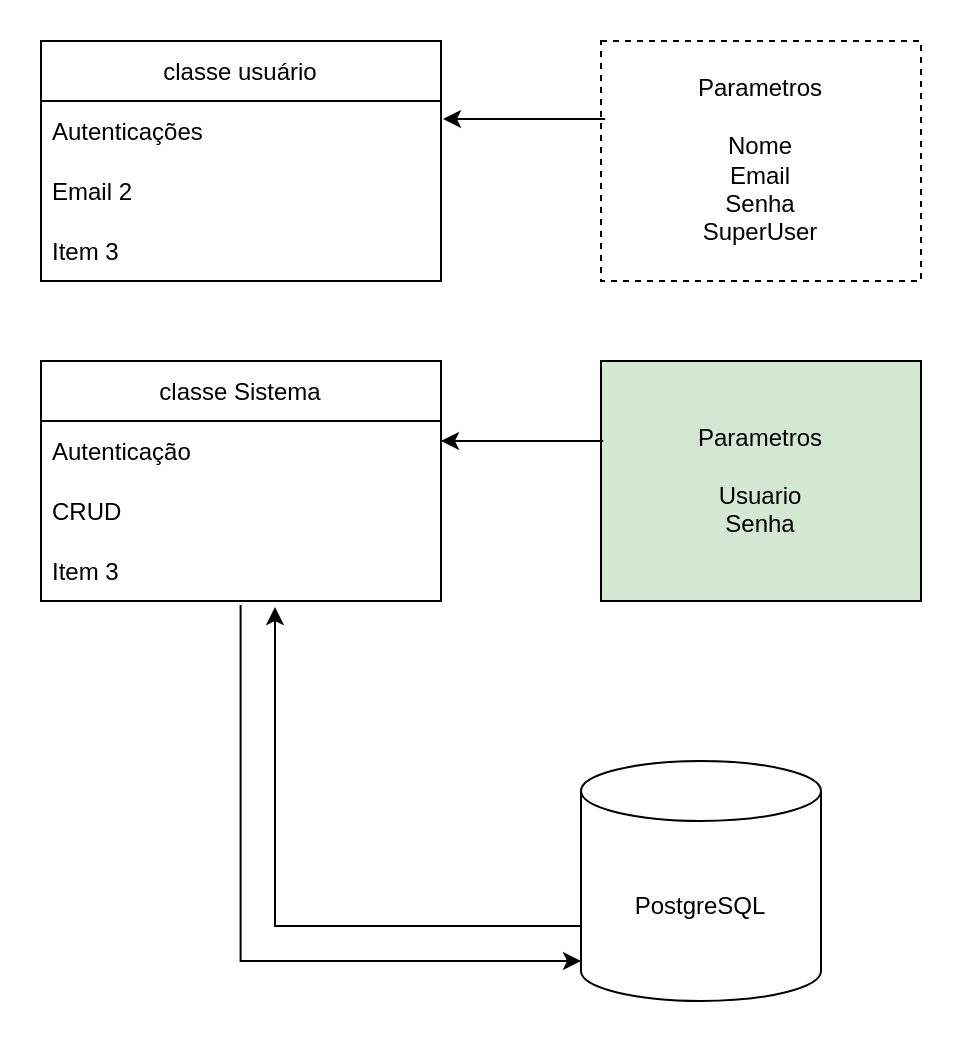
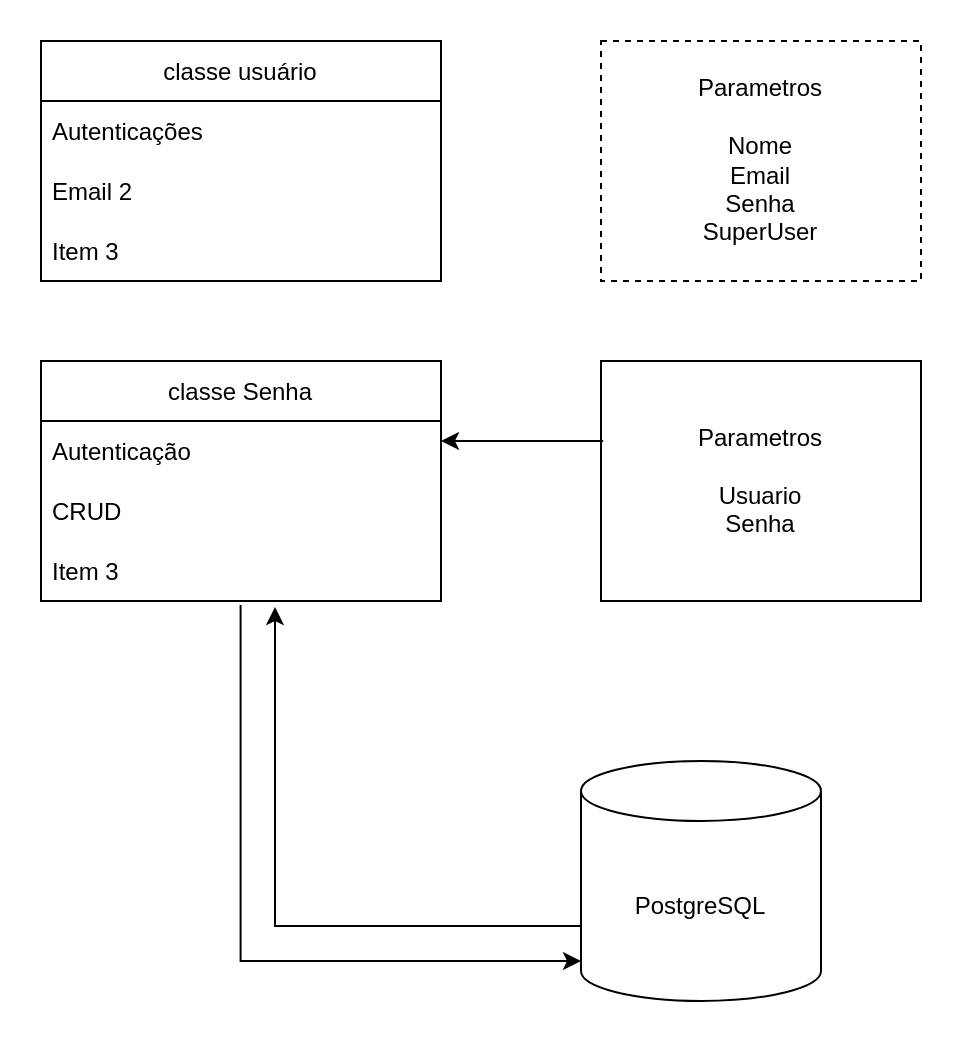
edge "Parametros Nome Email Senha SuperUser" -> "Autenticações": removed
node "classe Sistema": label "classe Sistema" -> "classe Senha"
node "Parametros Usuario Senha": fillcolor #d5e8d4 -> #ffffff
